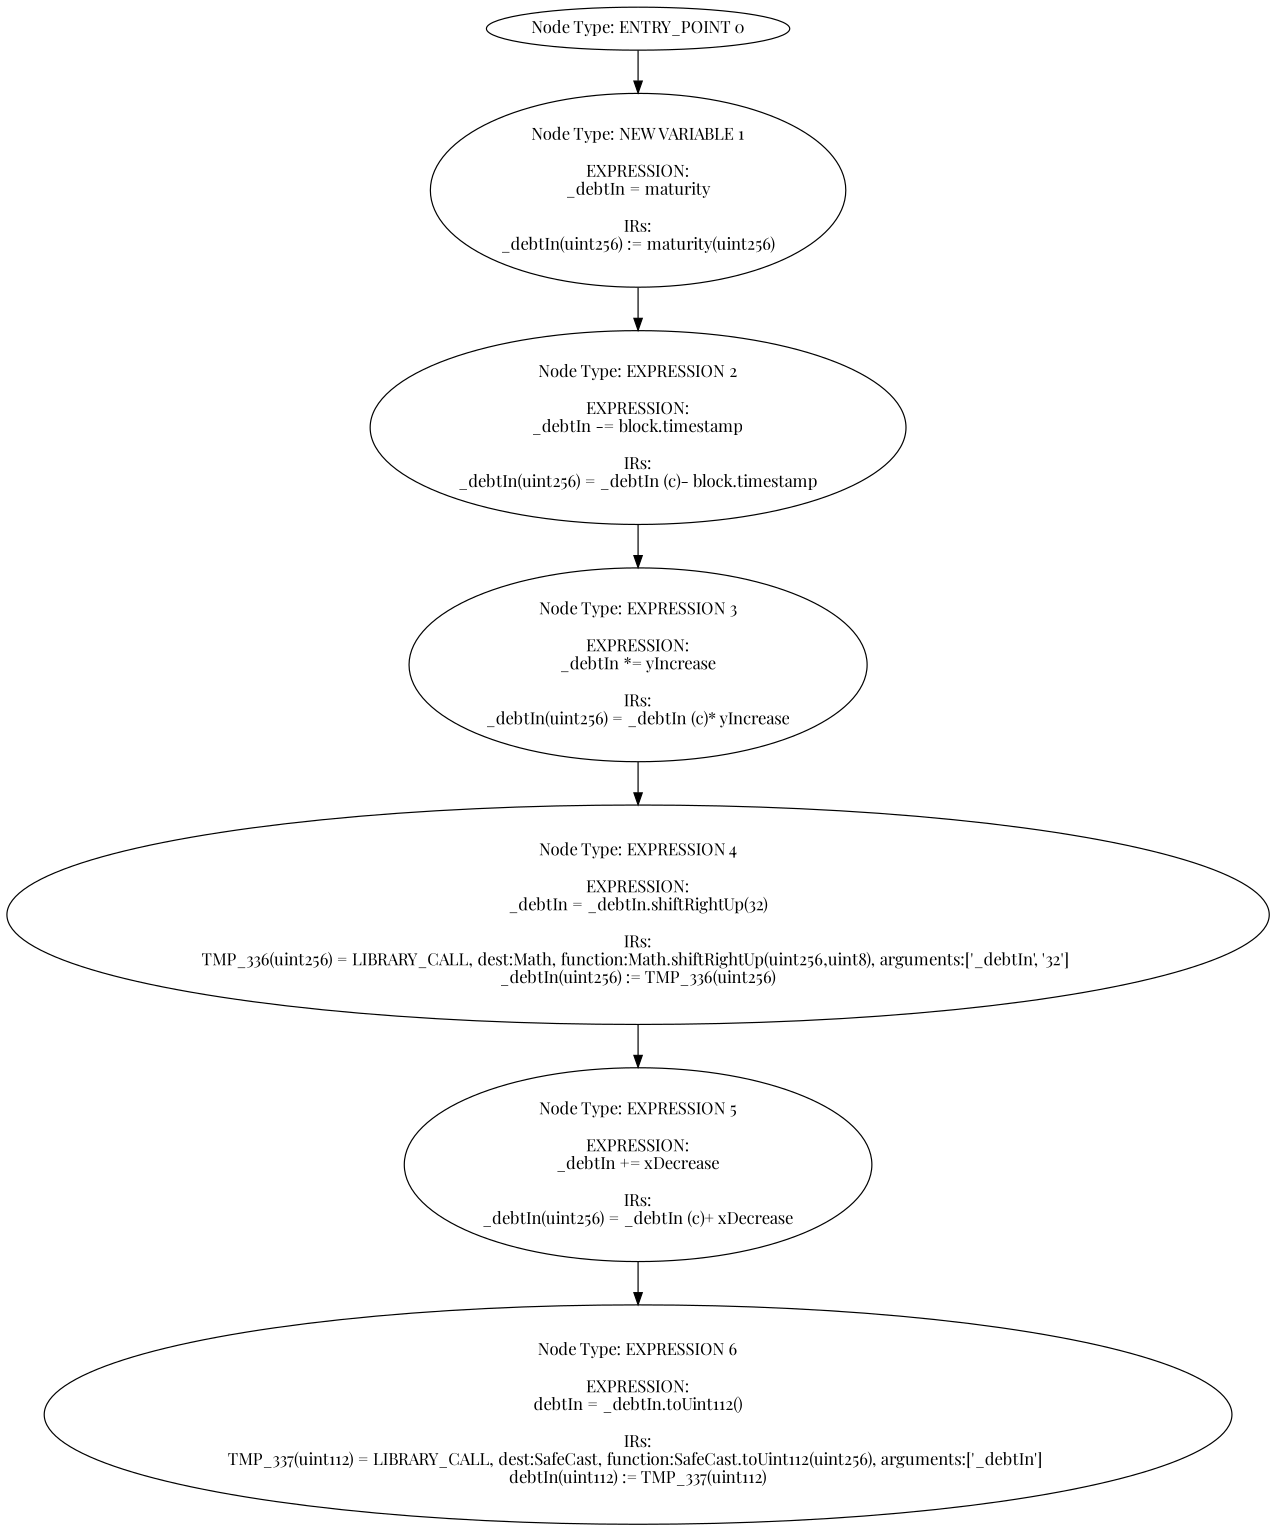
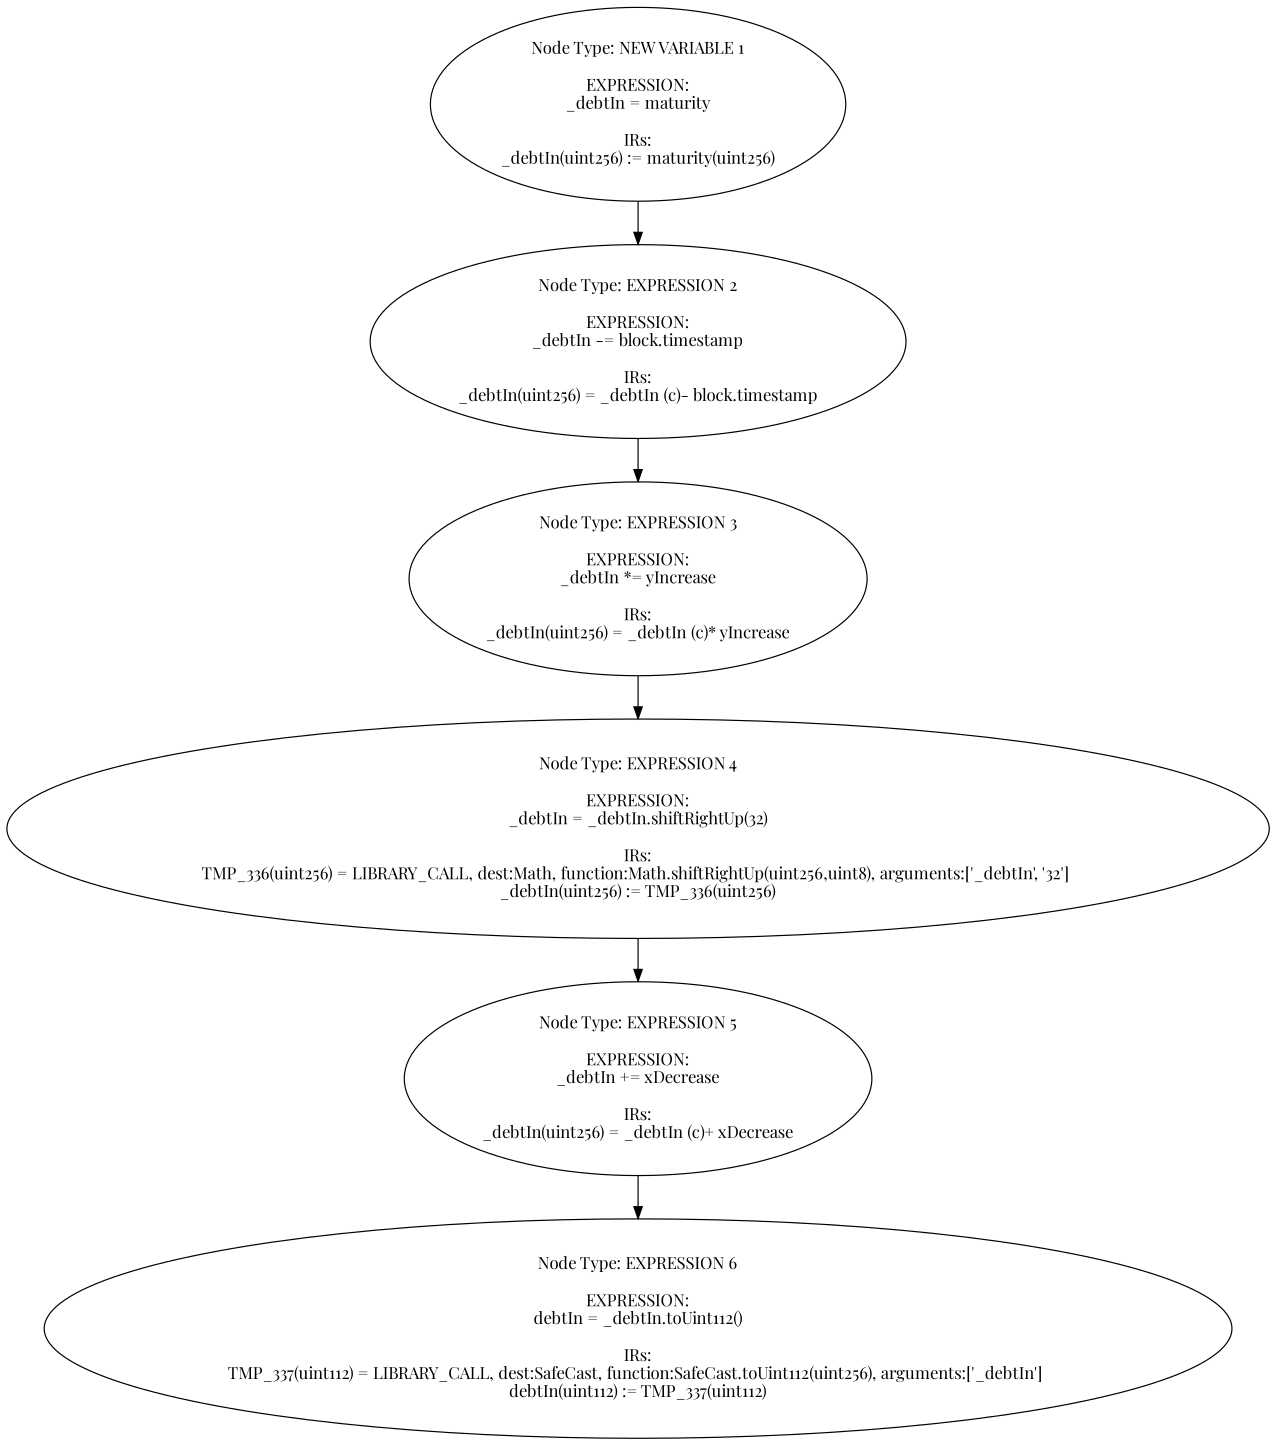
node "Node Type: ENTRY_POINT 0": removed
